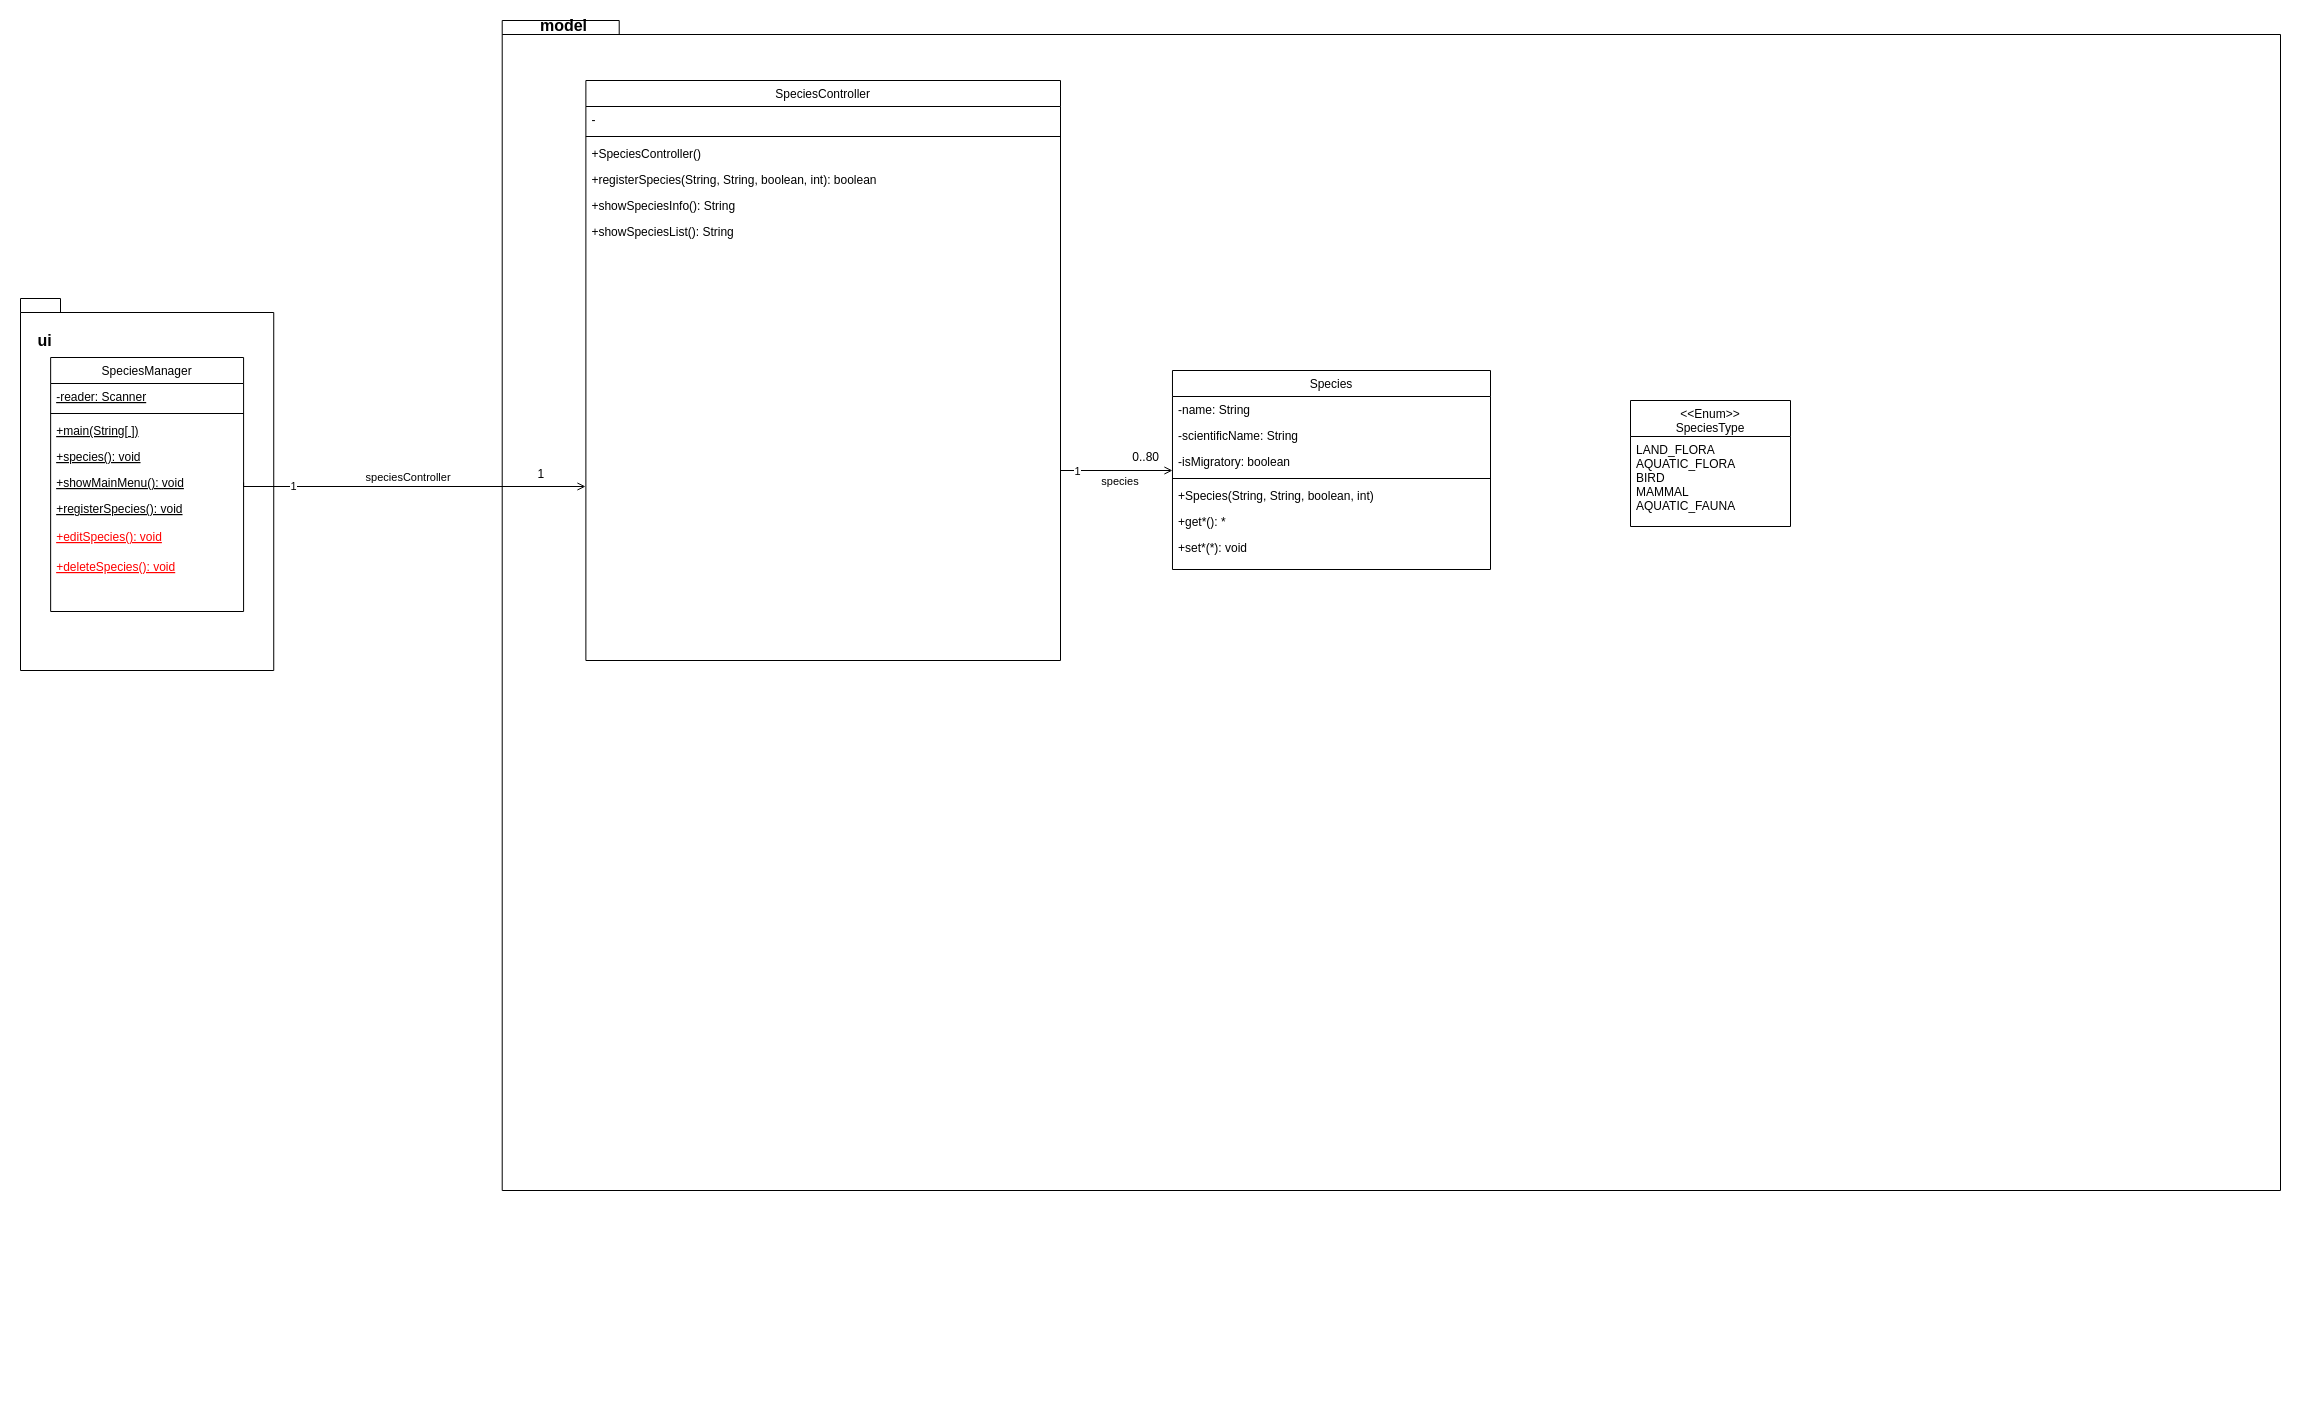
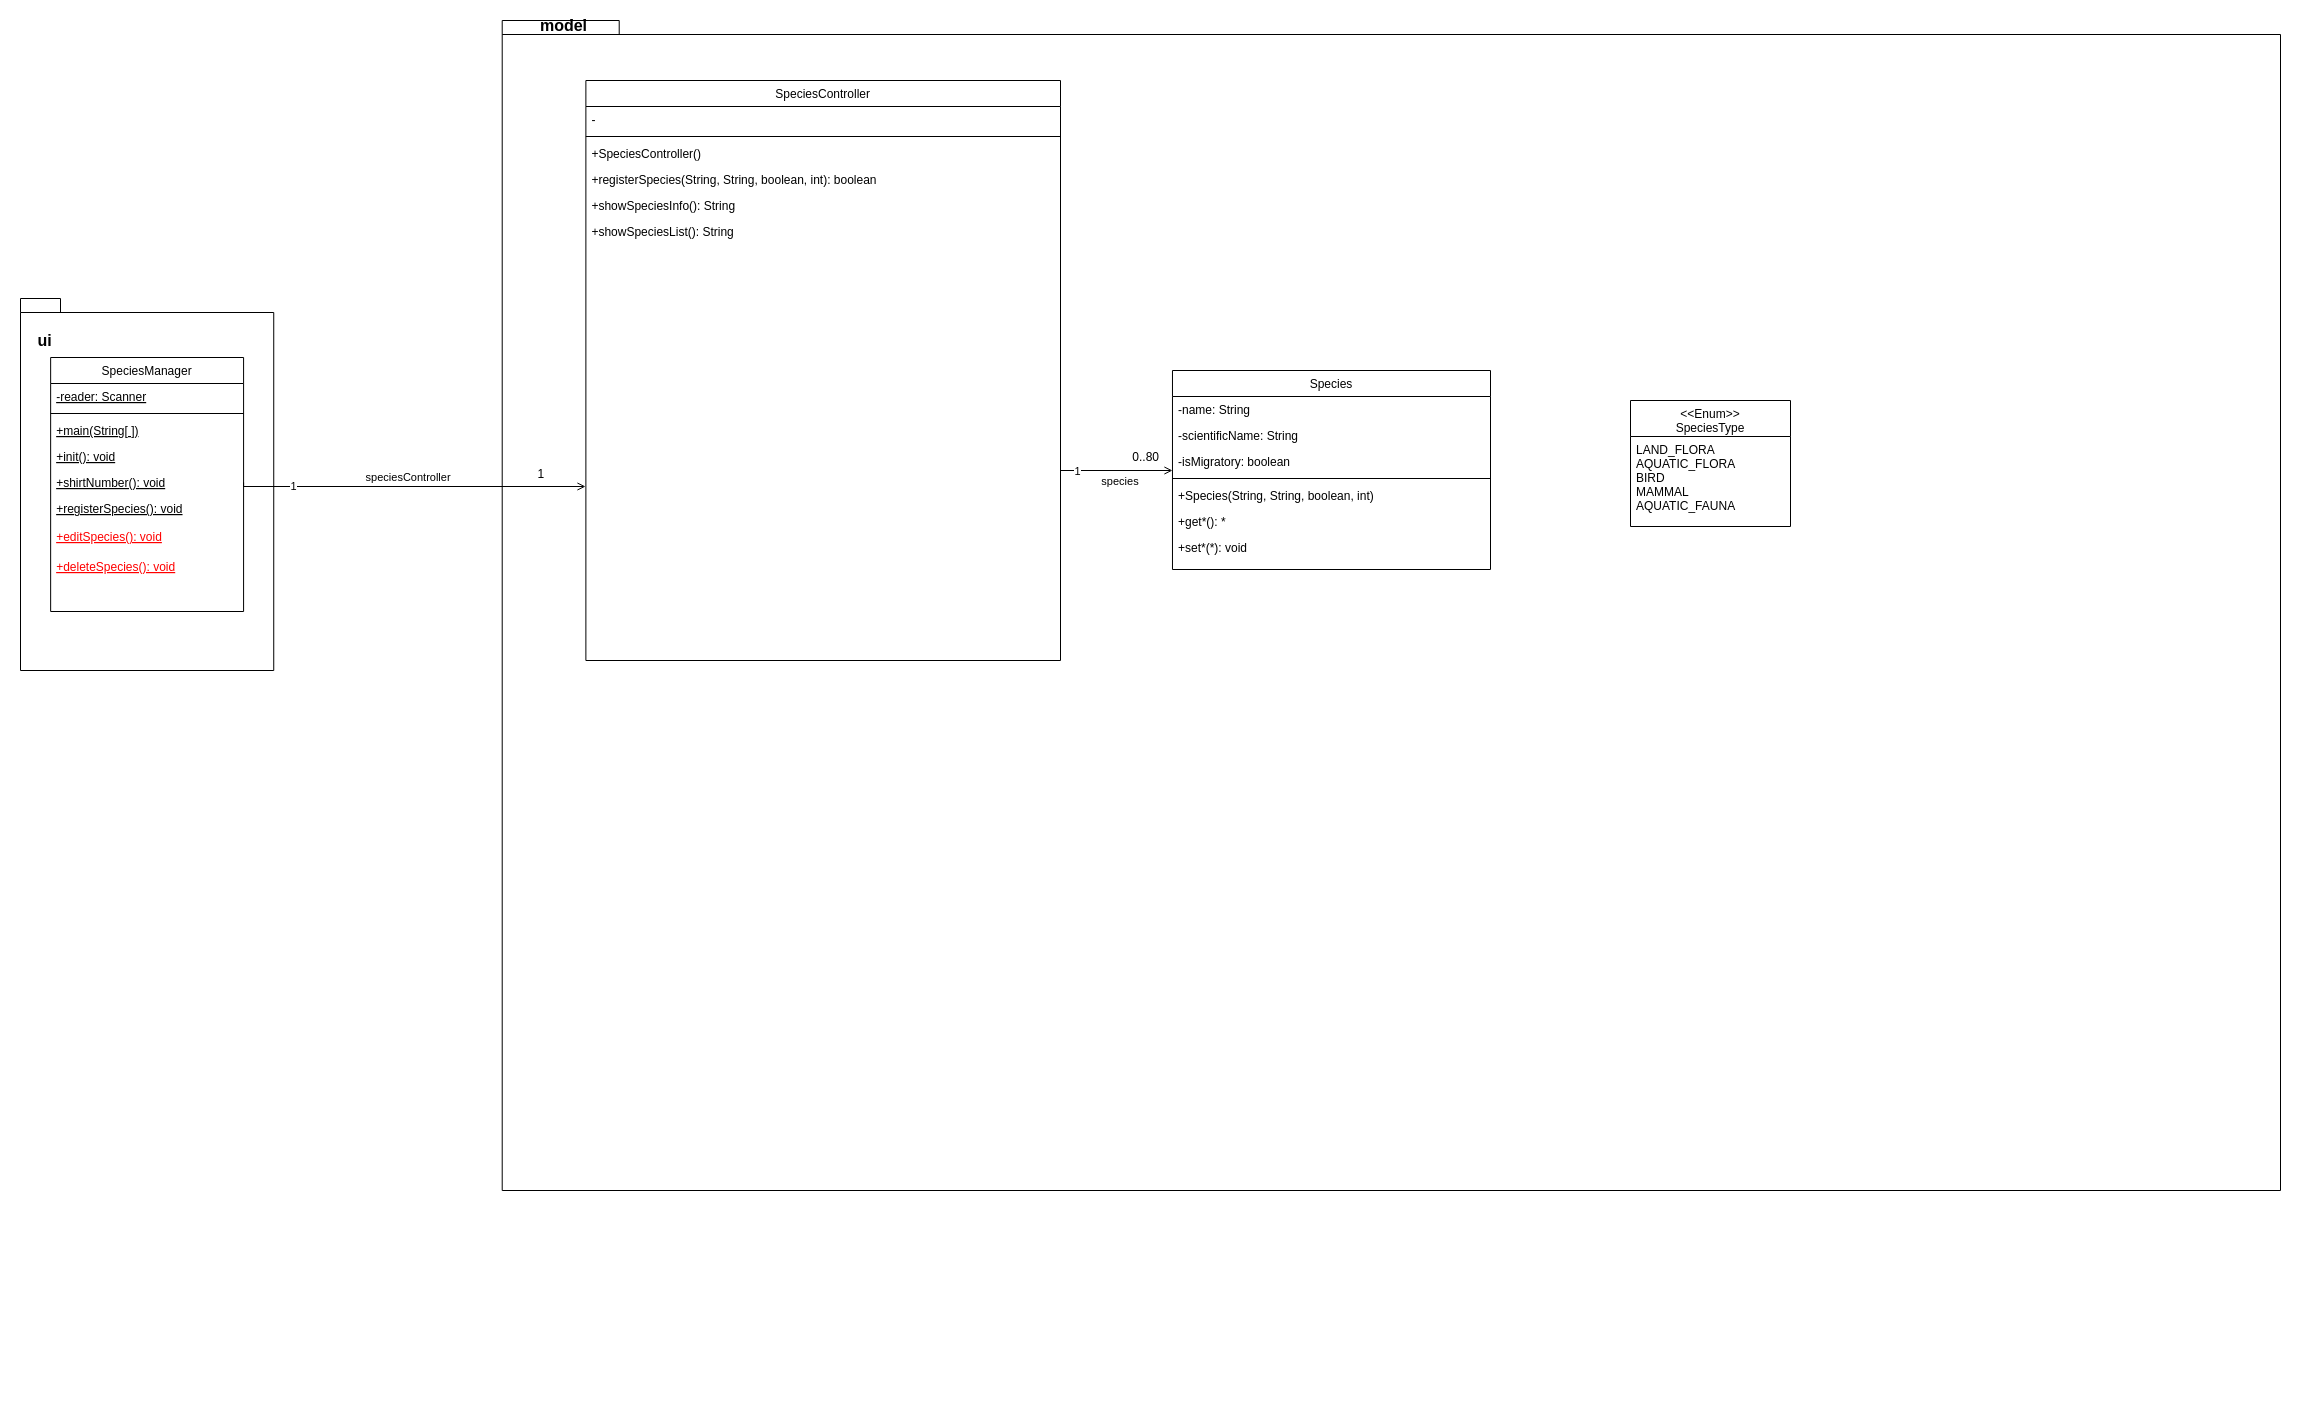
node "+species(): void": label "+species(): void" -> "+init(): void"
node "+showMainMenu(): void": label "+showMainMenu(): void" -> "+shirtNumber(): void"
